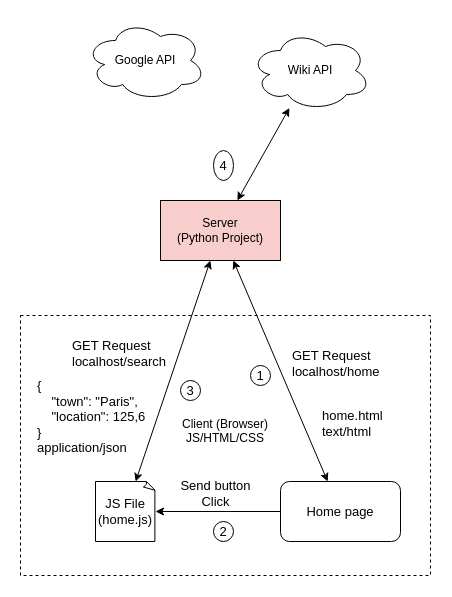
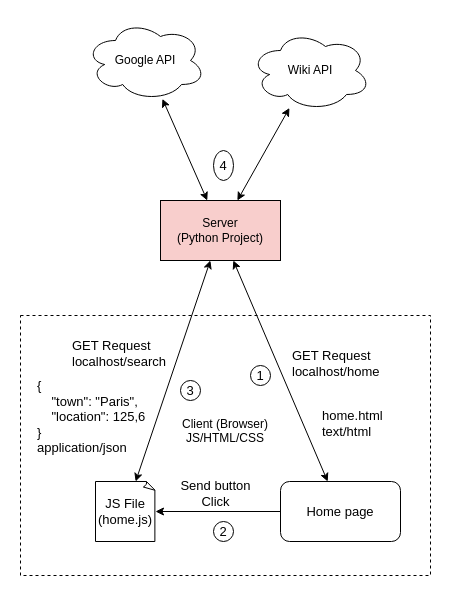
edge "Google API" -- "Server (Python Project)": added
